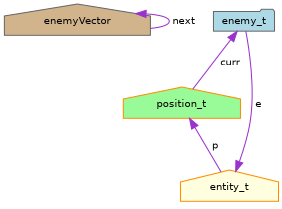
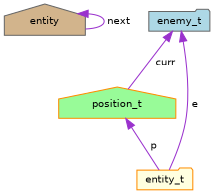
node "enemyVector": label "enemyVector" -> "entity"
edge "enemy_t" -> "entity_t": reversed
node "entity_t": shape house -> folder
